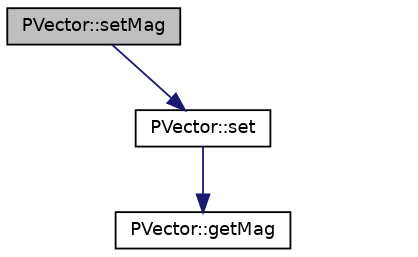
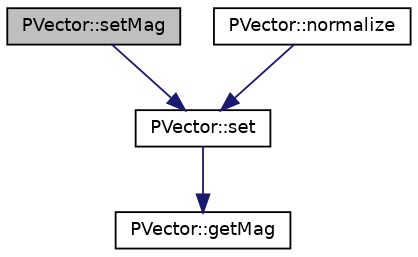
node "PVector::normalize": added
